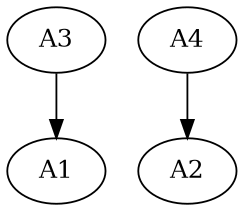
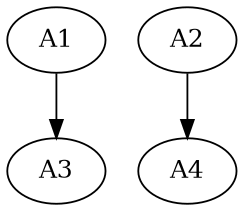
edge "A3" -> "A1": reversed
edge "A4" -> "A2": reversed
